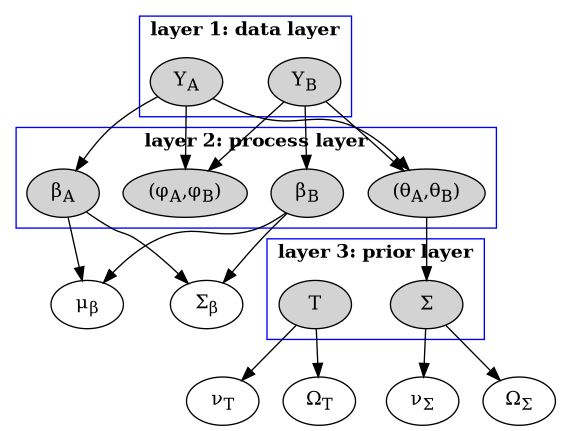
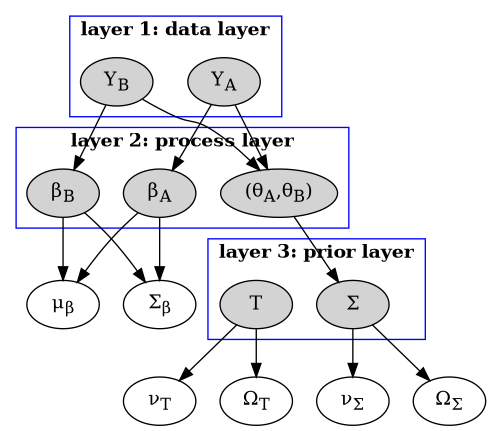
node "(φ": removed
